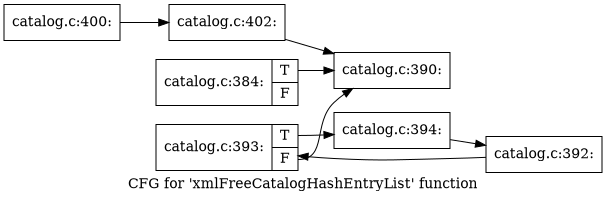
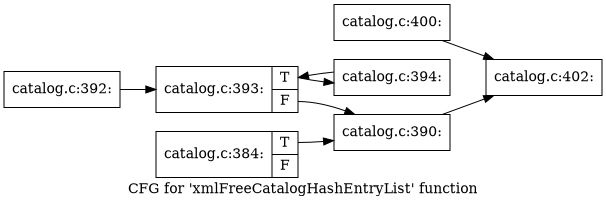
edge "catalog.c:402:" -> "catalog.c:390:": reversed
edge "catalog.c:394:" -> "catalog.c:392:": now "catalog.c:394:" -> "catalog.c:393:"
